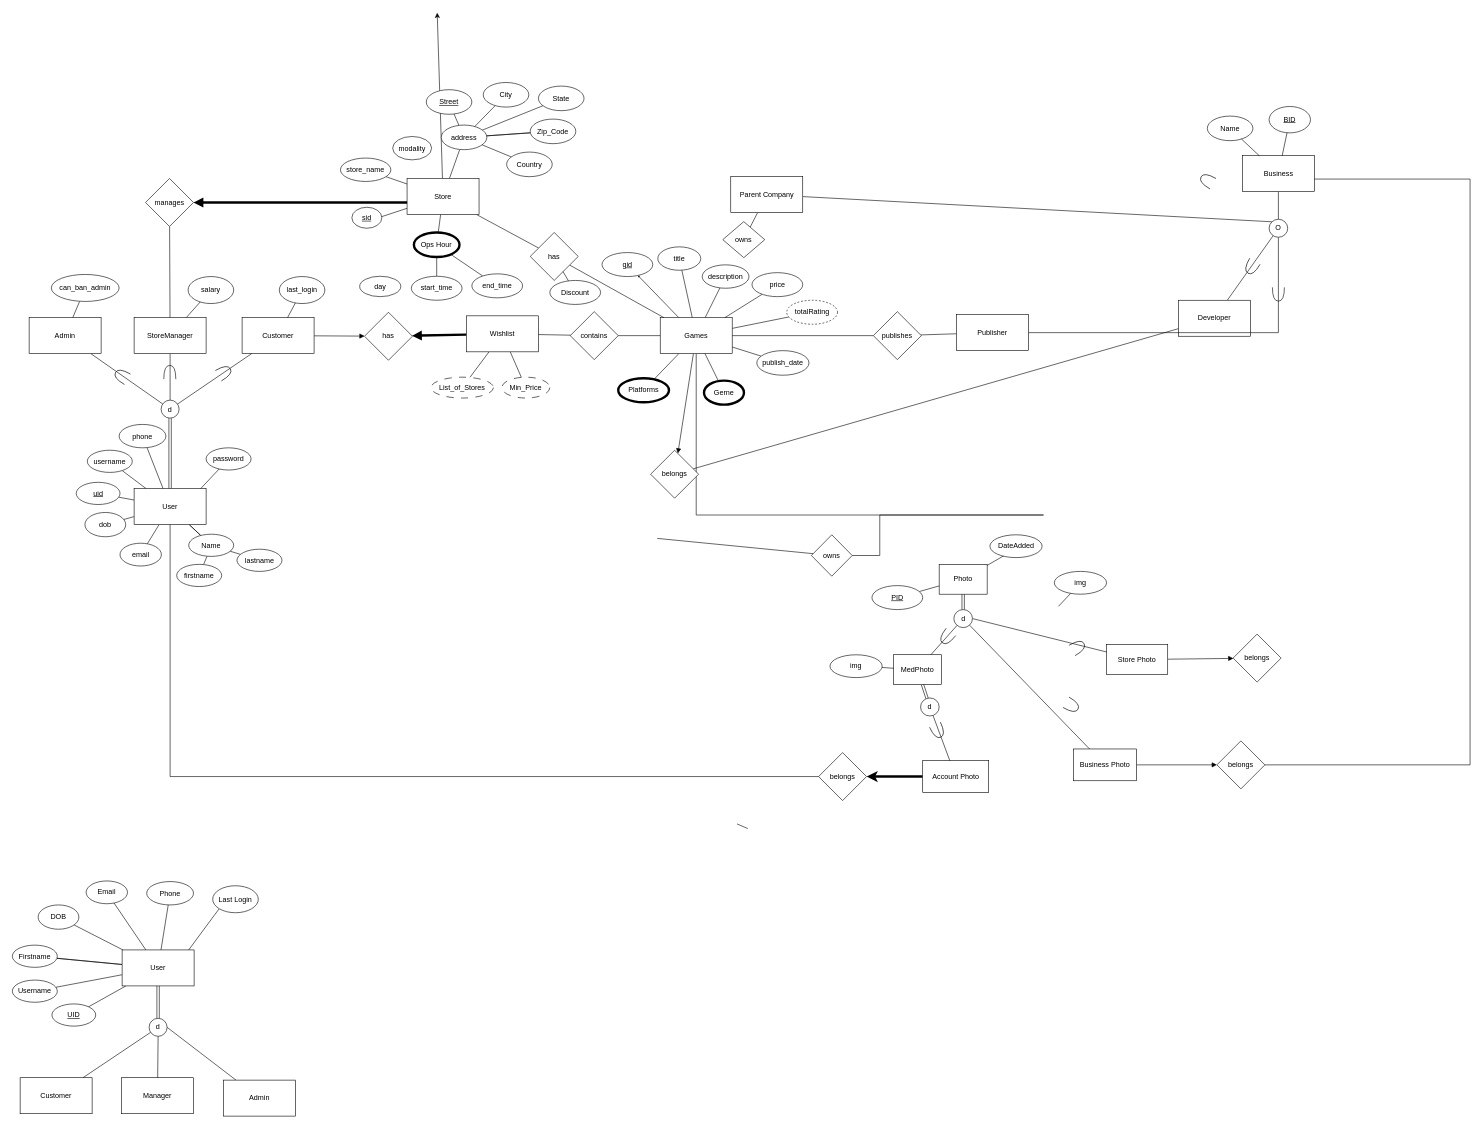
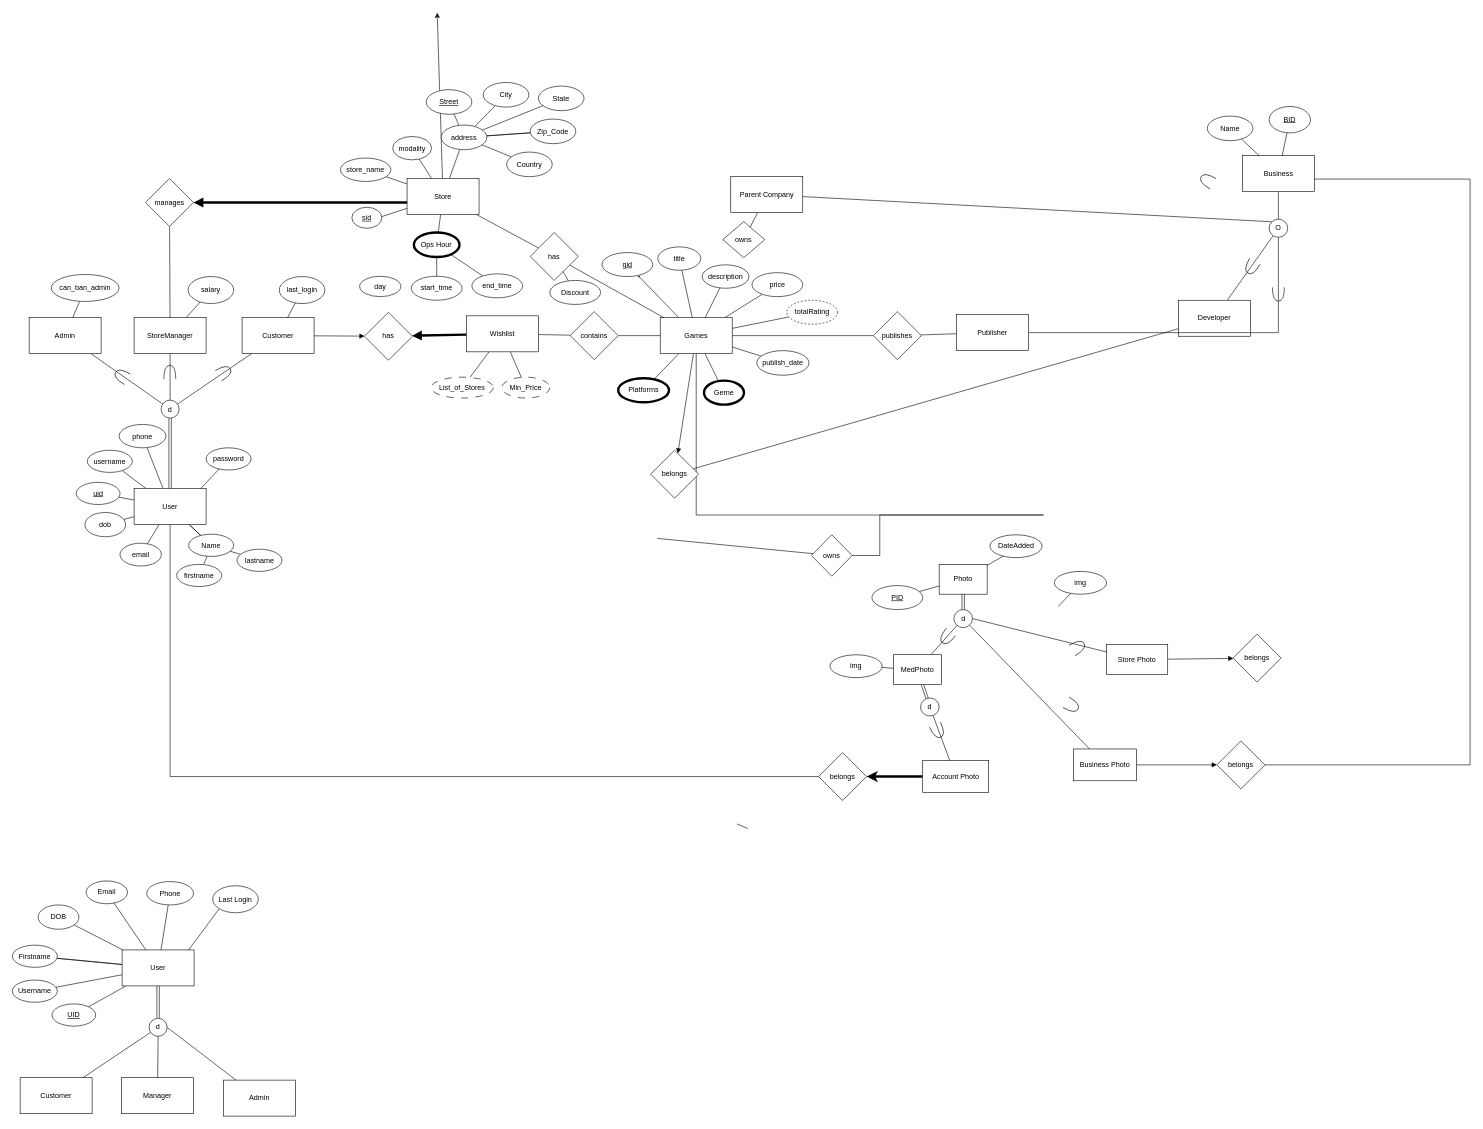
edge "modality" -- "Store": added
